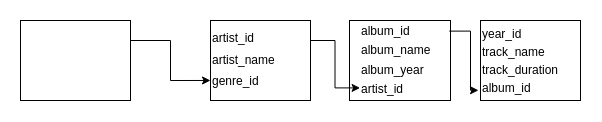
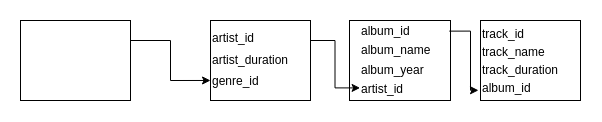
node "artist_id artist_name genre_id": label "artist_id artist_name genre_id" -> "artist_id artist_duration genre_id"
node "year_id track_name track_duration album_id": label "year_id track_name track_duration album_id" -> "track_id track_name track_duration album_id"
